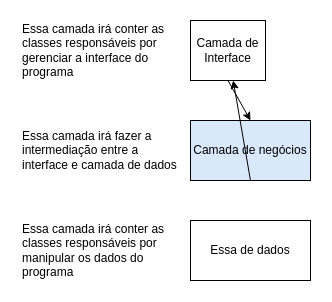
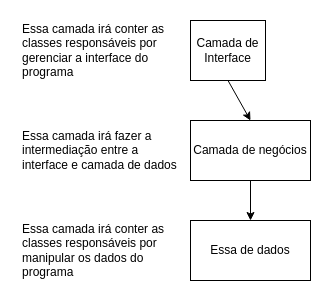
edge "Camada de negócios" -> "Camada de Interface": now "Camada de negócios" -> "Essa de dados"
node "Camada de negócios": fillcolor #dae8fc -> #ffffff
